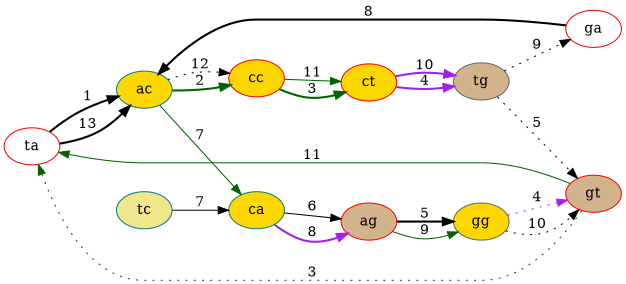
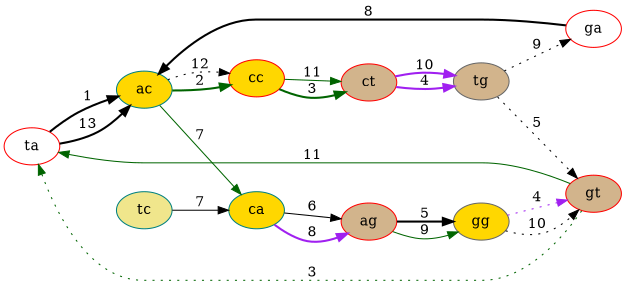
node "ct": fillcolor gold -> tan
